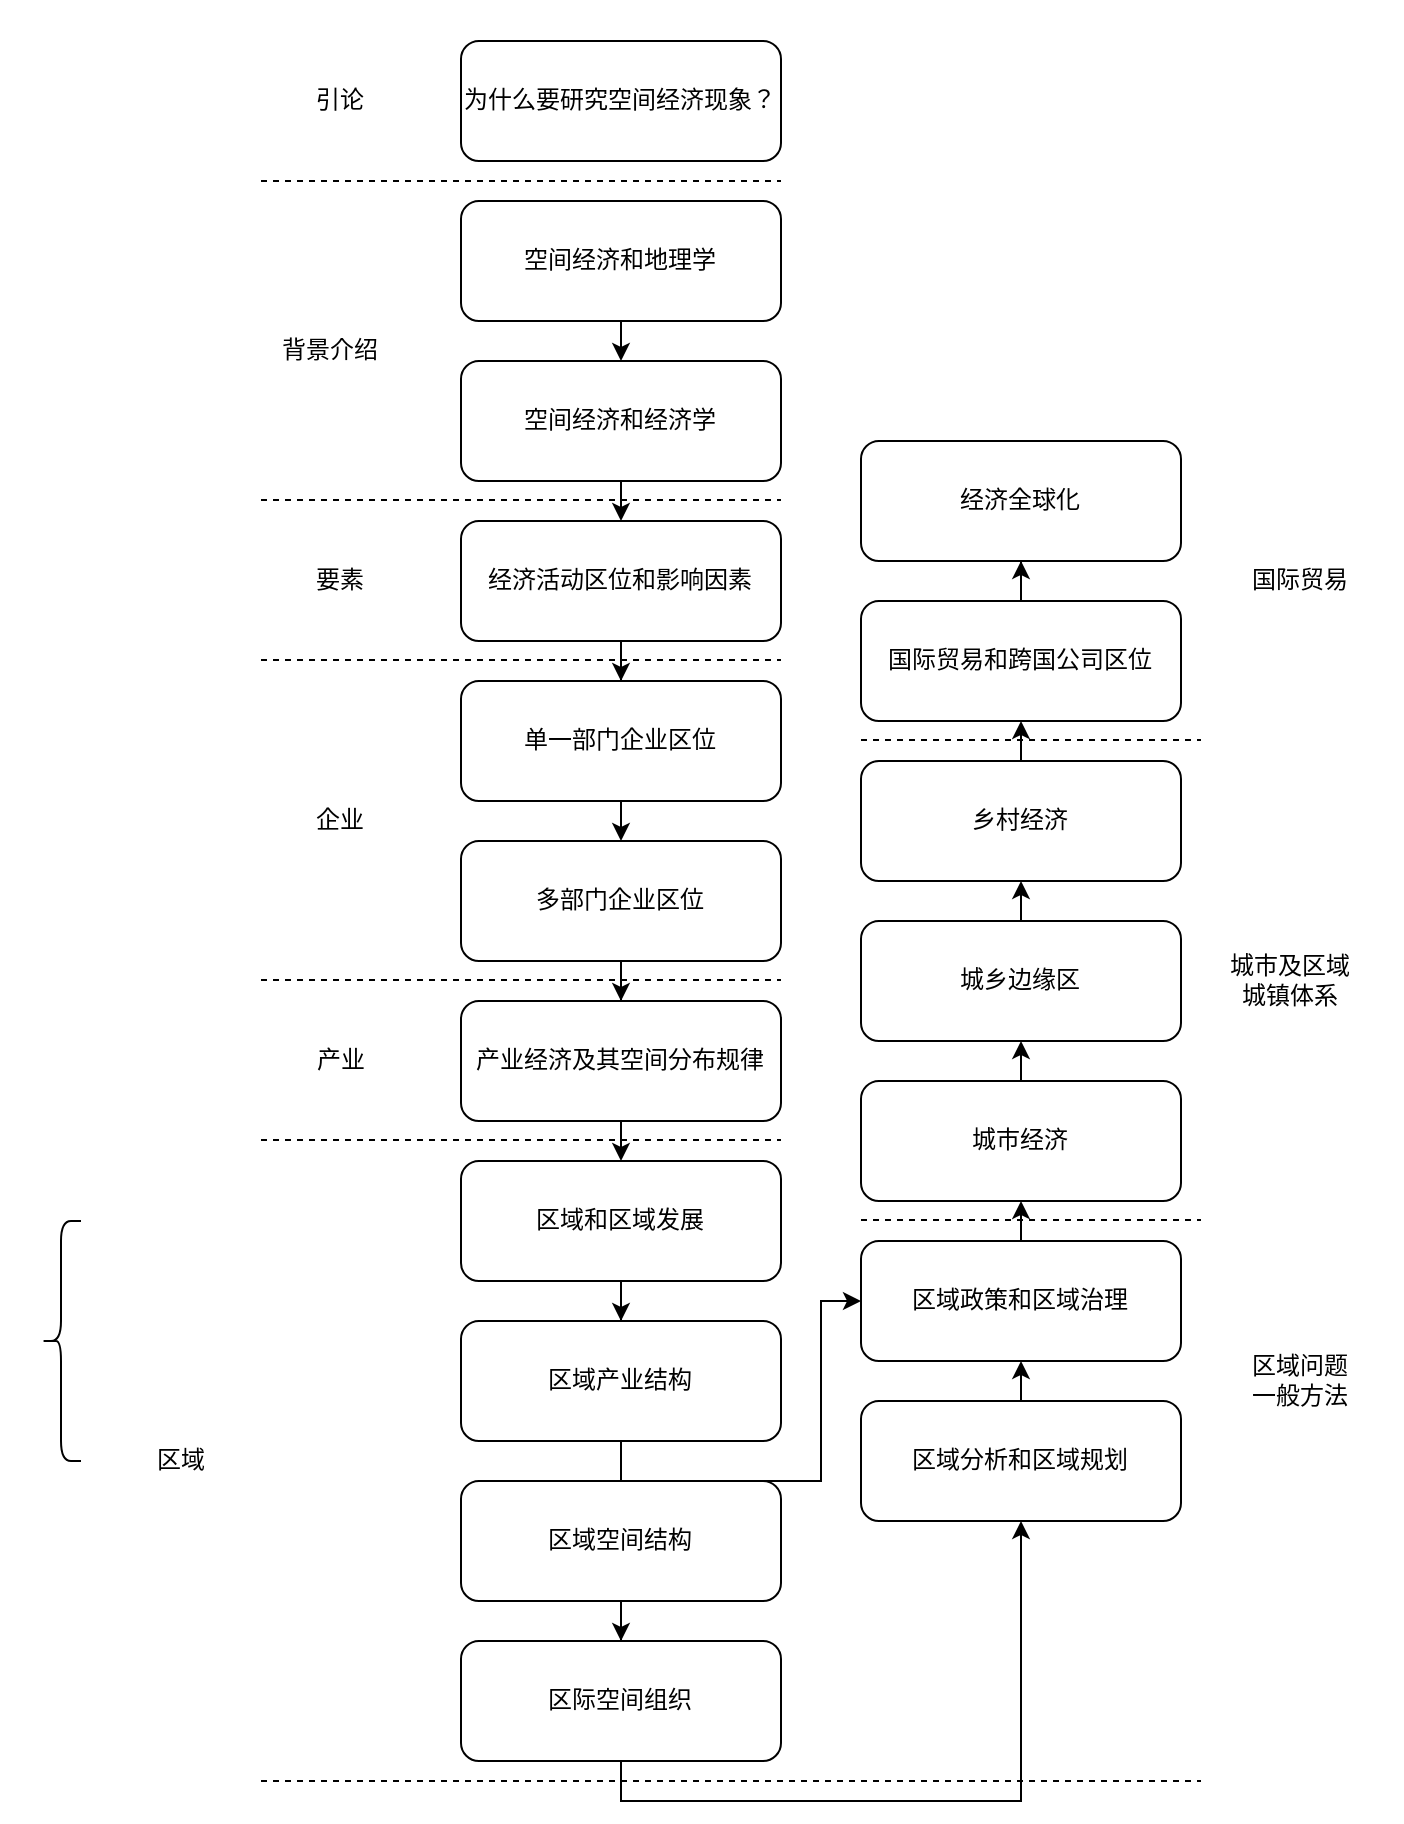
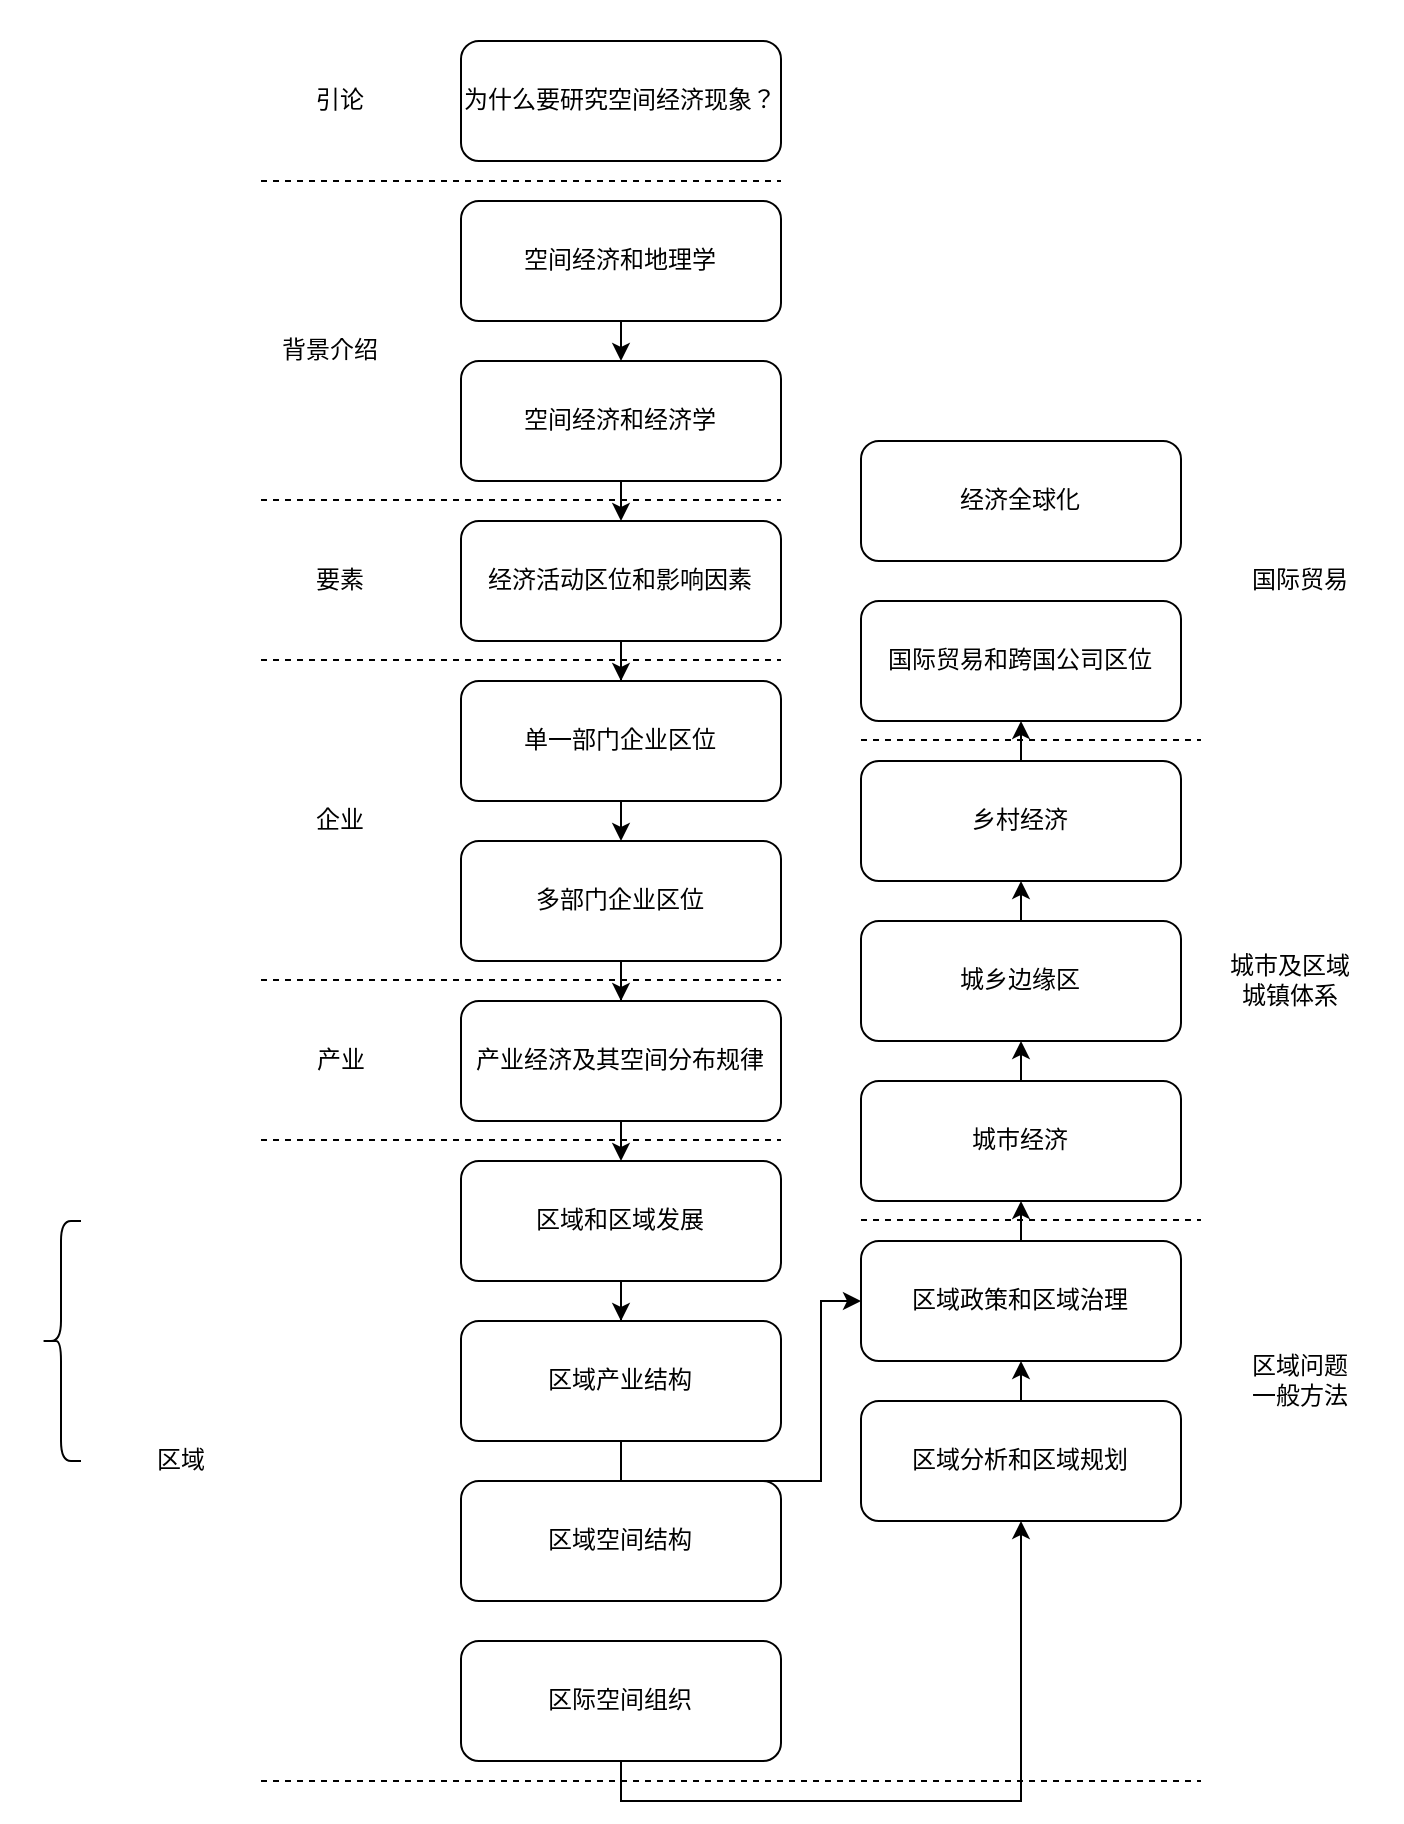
edge "国际贸易和跨国公司区位" -> "经济全球化": removed
edge "区域空间结构" -> "区际空间组织": removed
